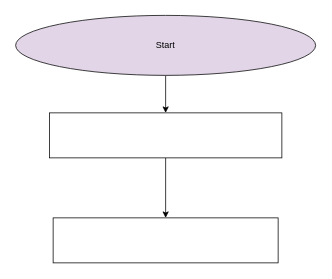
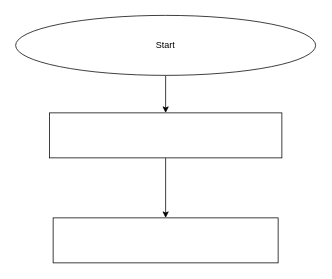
node "Start": fillcolor #e1d5e7 -> #ffffff
